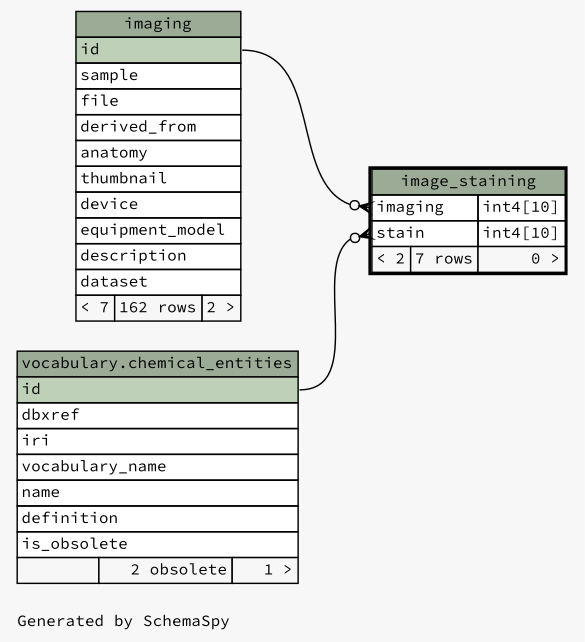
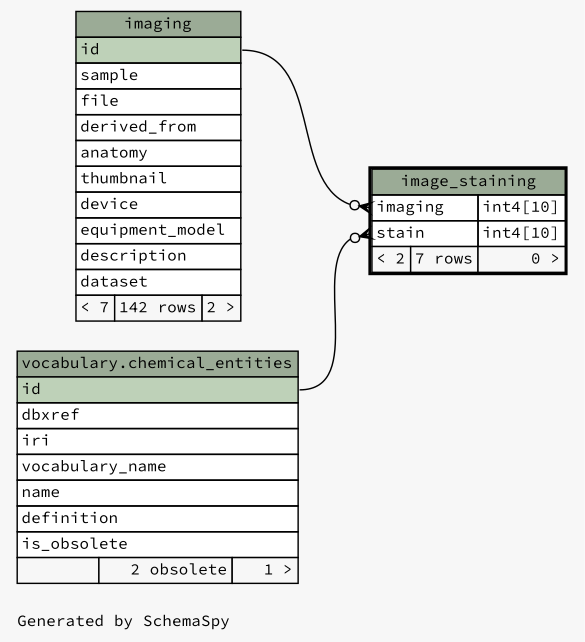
node "imaging": text "162 rows" -> "142 rows"
